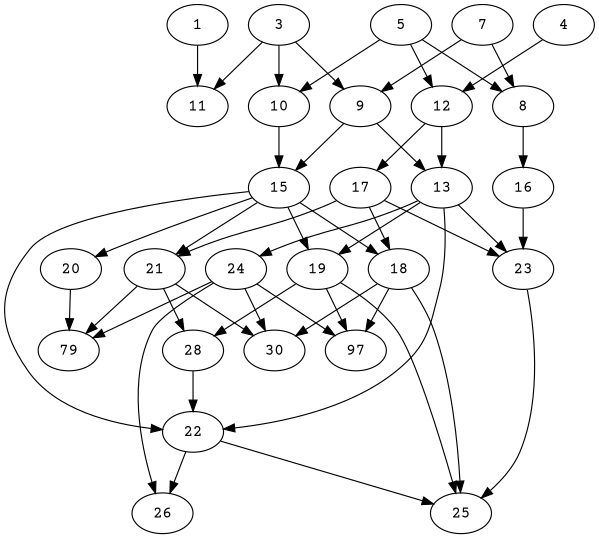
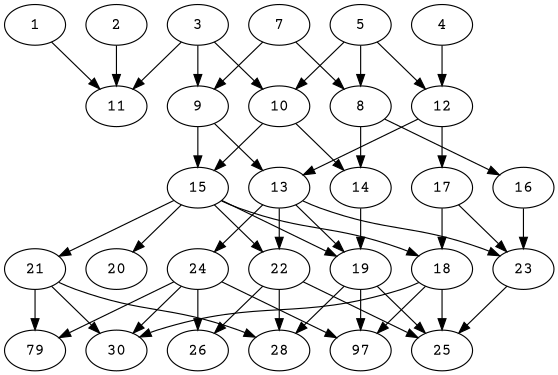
node "2": added
node "14": added
edge "17" -> "21": removed
edge "20" -> "79": removed
edge "28" -> "22": reversed
